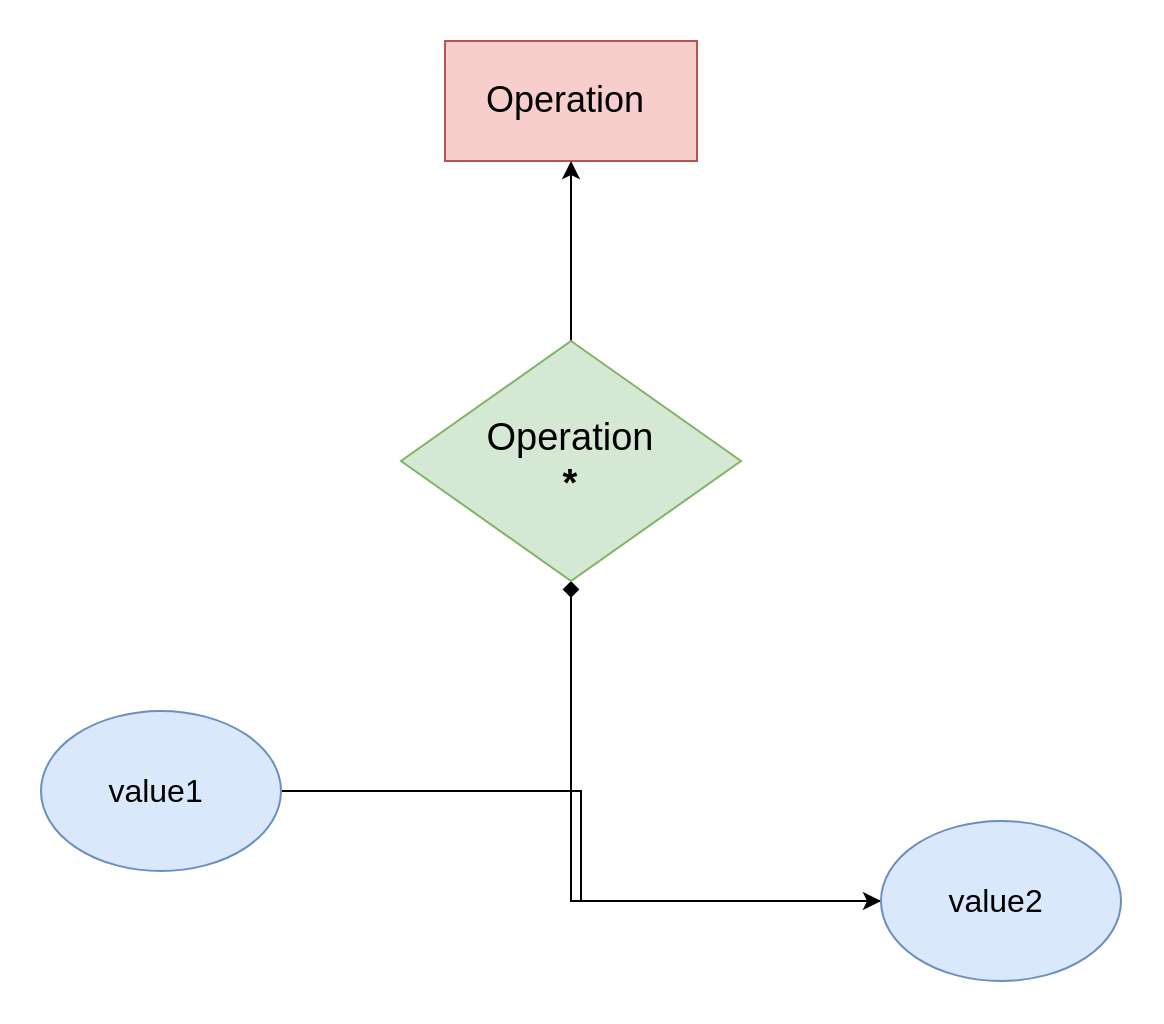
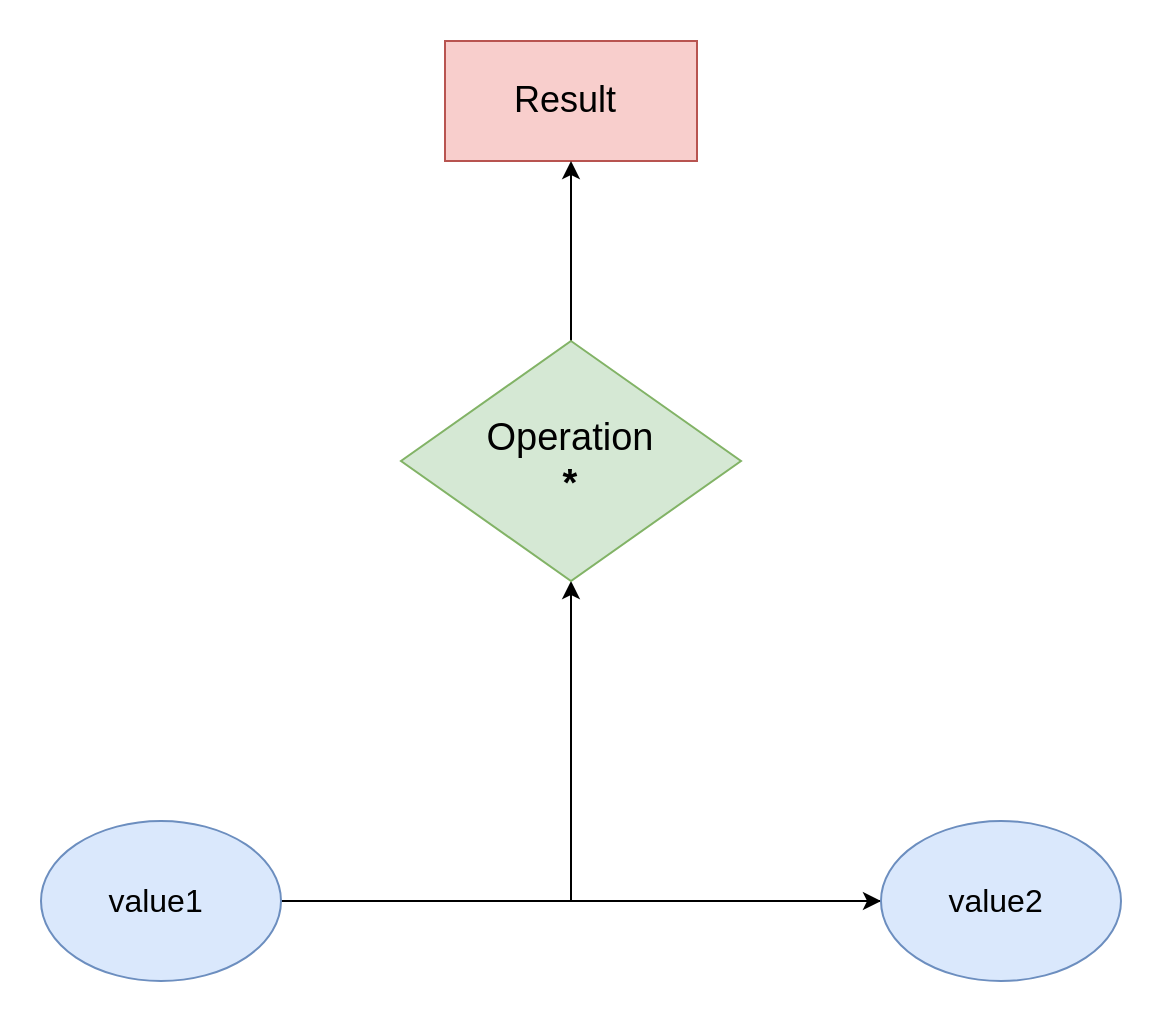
node "Operation": label "Operation" -> "Result"
edge "value2" -> "Operation *": arrowhead diamond -> classic
node "value1": moved (161, 791) -> (161, 901)
